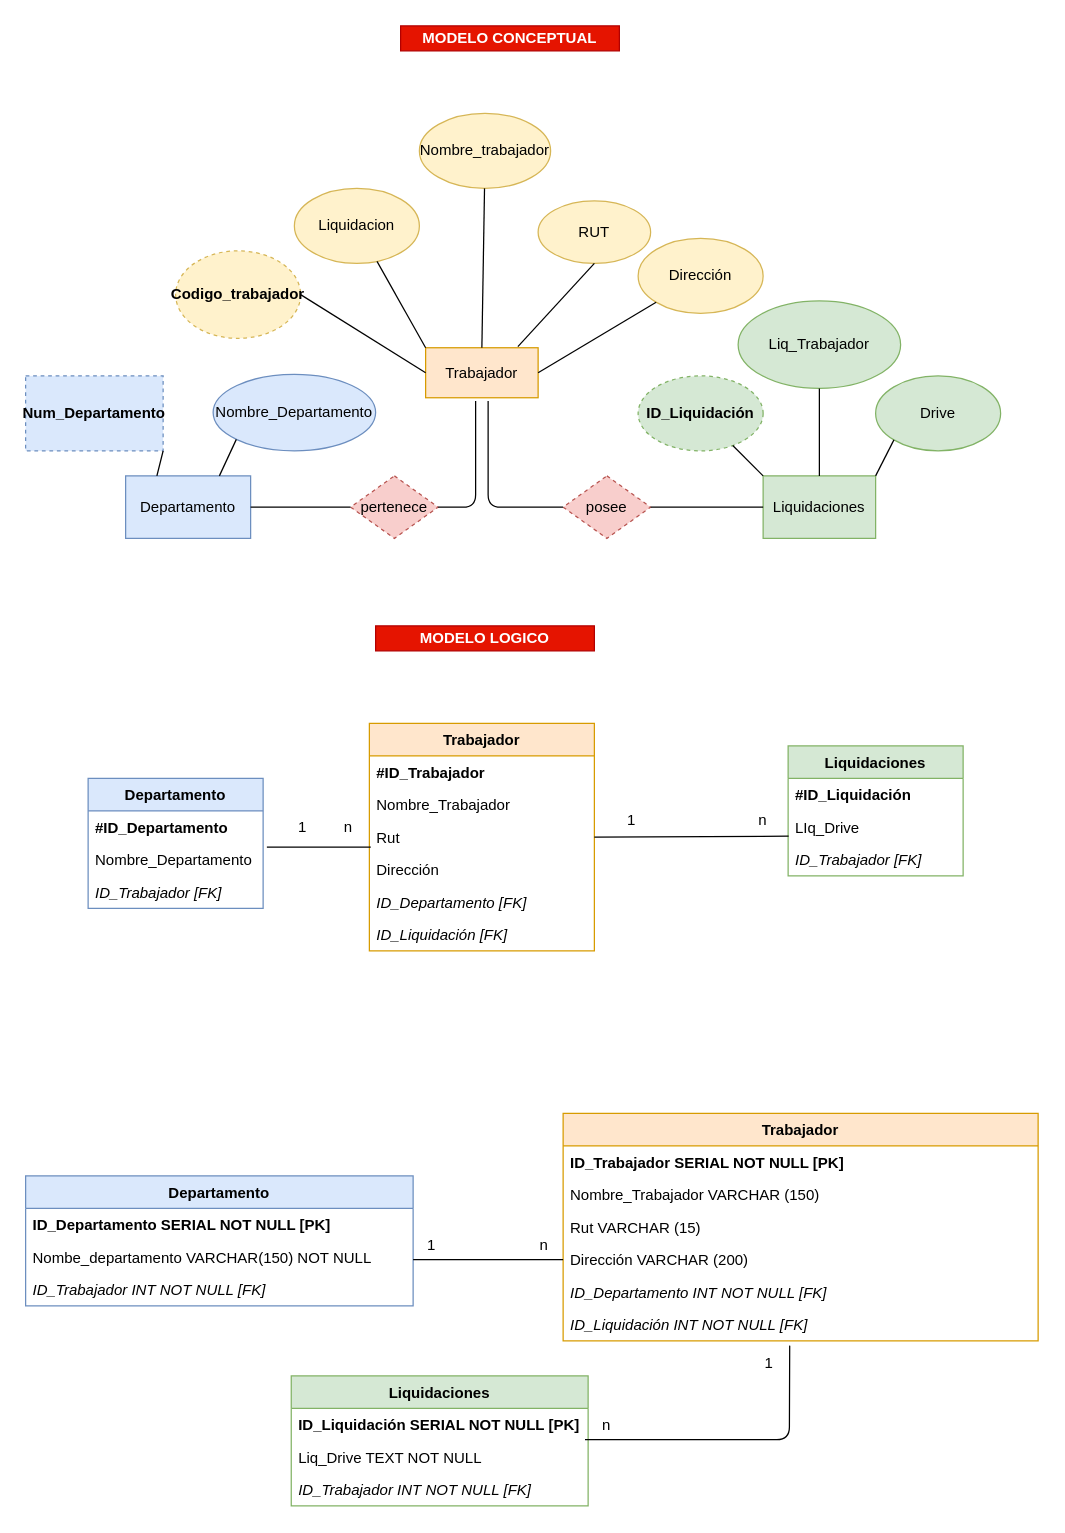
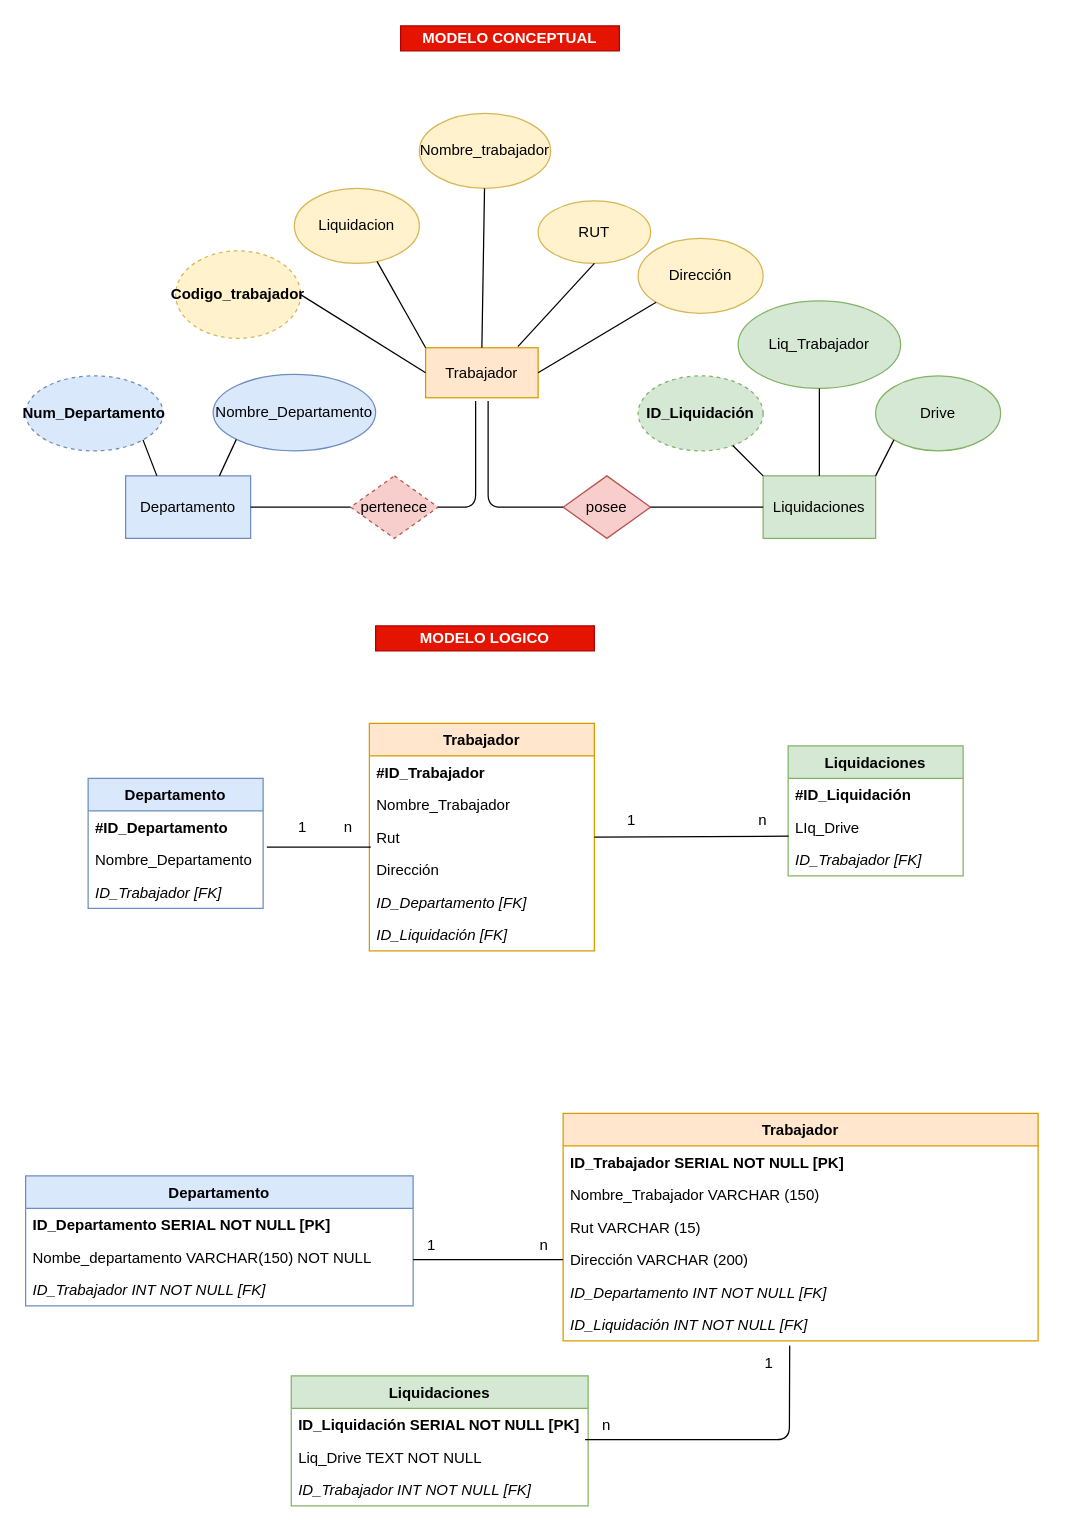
node "Num_Departamento": shape rectangle -> ellipse
node "posee": style dashed -> solid
